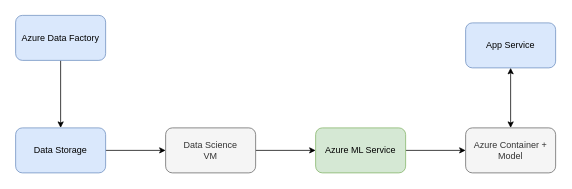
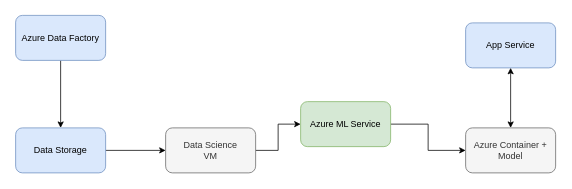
node "Azure ML Service": moved (360, 150) -> (345, 124)
